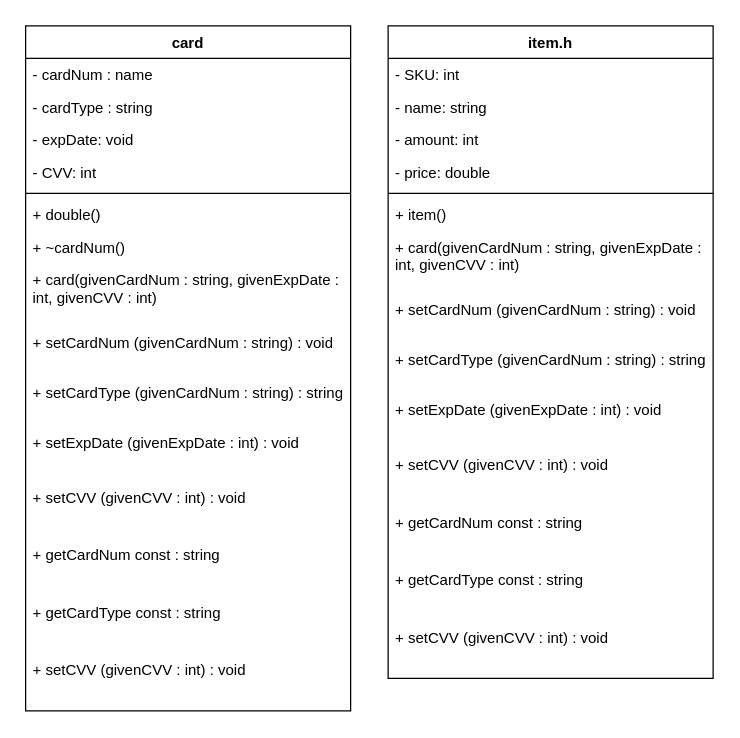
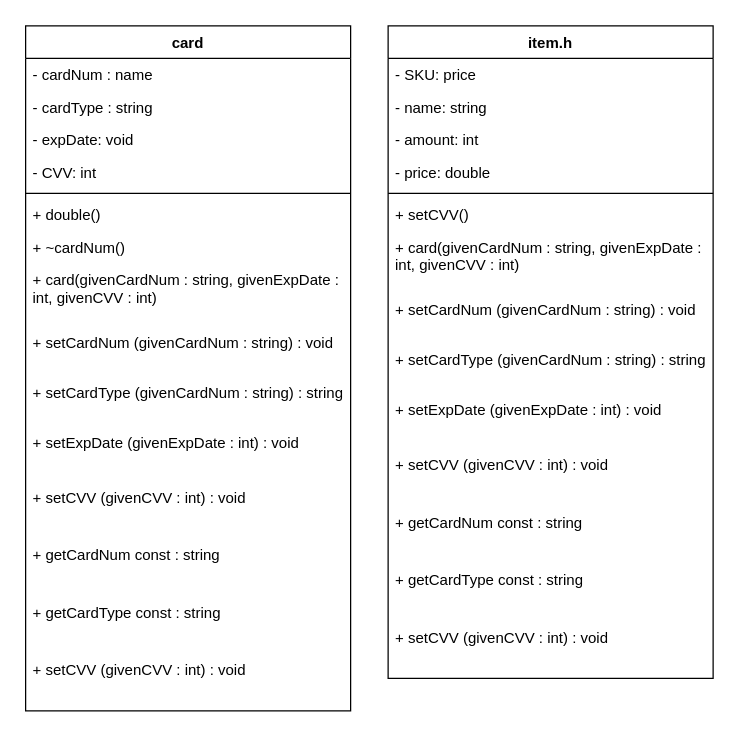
node "- SKU: int": label "- SKU: int" -> "- SKU: price"
node "+ item()": label "+ item()" -> "+ setCVV()"
